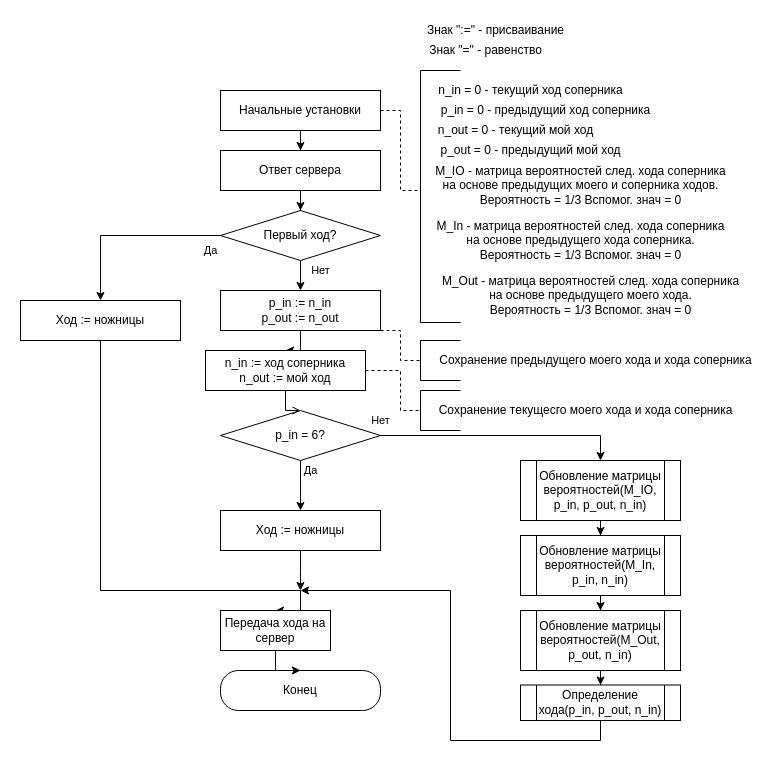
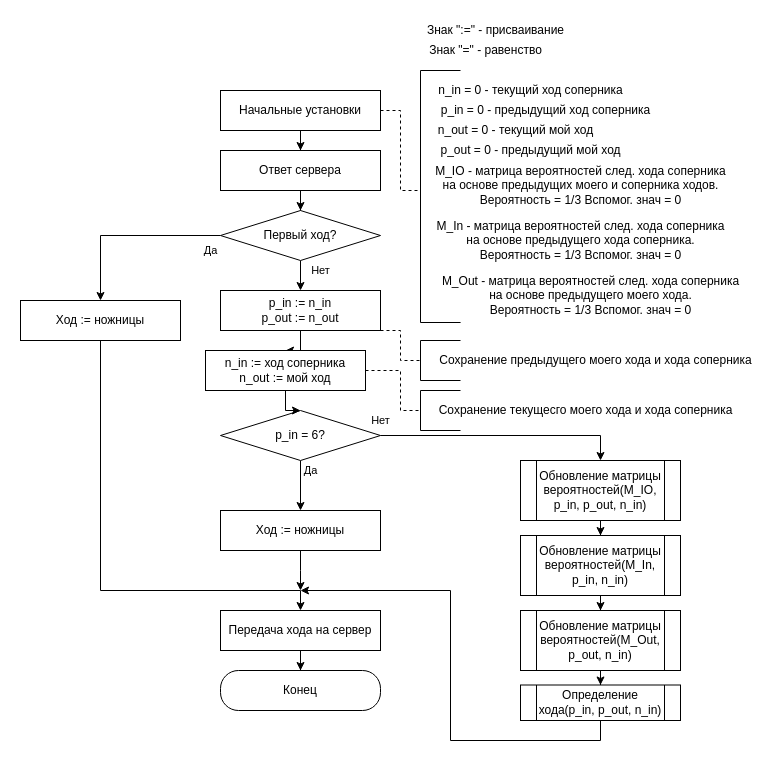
edge "n_in := ход соперника n_out := мой ход" -> "p_in = 6?": arrowhead open -> classic
node "Передача хода на сервер": size 110x40 -> 160x40
